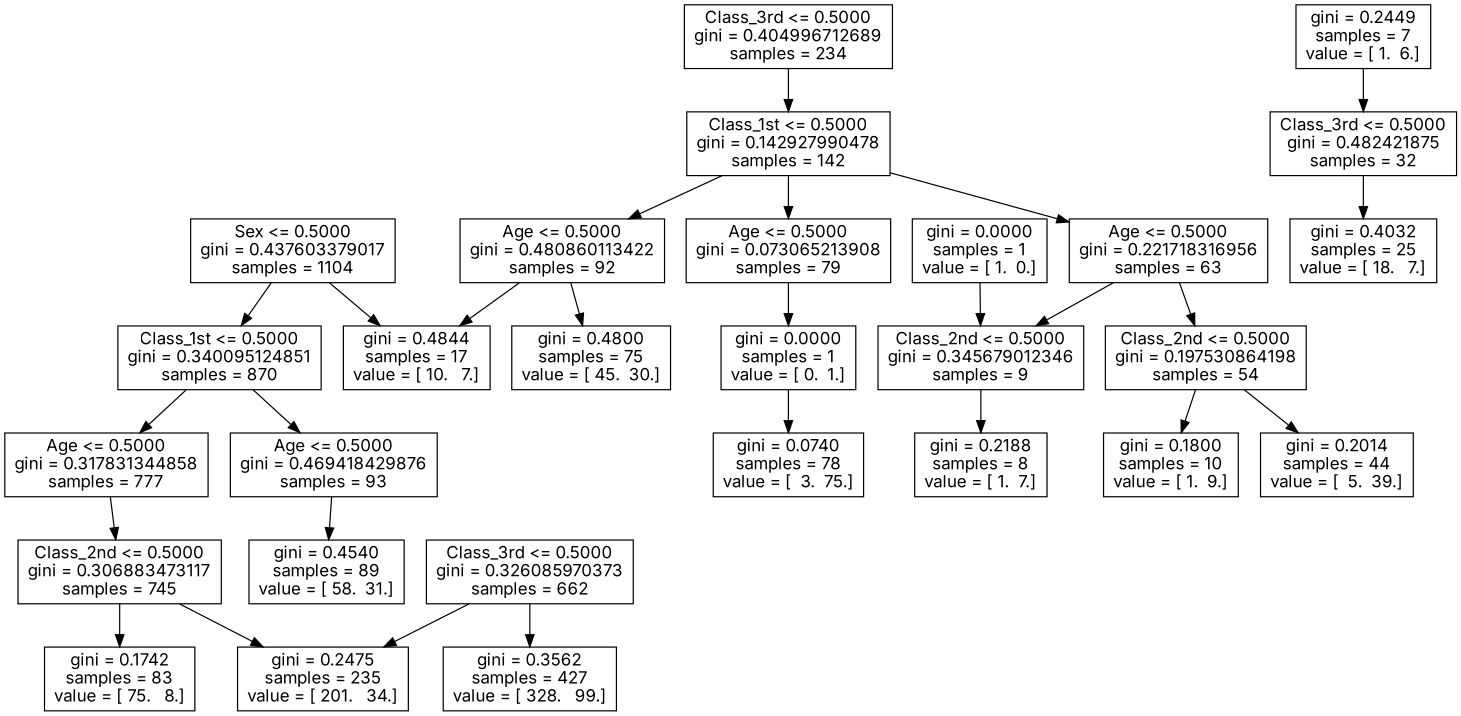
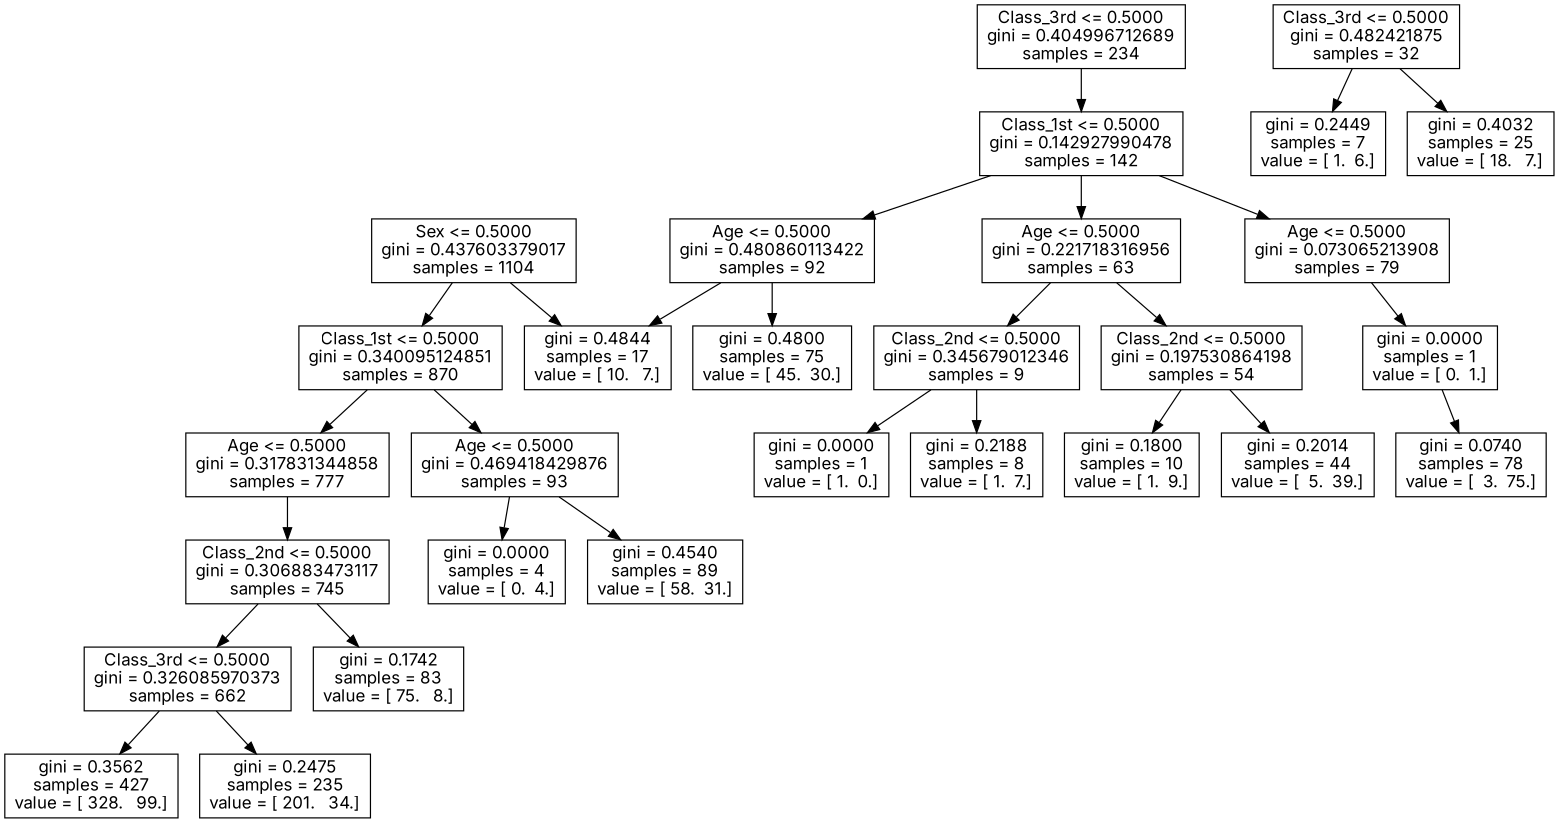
edge "gini = 0.2449 samples = 7 value = [ 1.  6.]" -> "Class_3rd <= 0.5000 gini = 0.482421875 samples = 32": reversed
edge "gini = 0.0000 samples = 1 value = [ 1.  0.]" -> "Class_2nd <= 0.5000 gini = 0.345679012346 samples = 9": reversed
node "gini = 0.0000 samples = 4 value = [ 0.  4.]": added
edge "Class_2nd <= 0.5000 gini = 0.306883473117 samples = 745" -> "gini = 0.2475 samples = 235 value = [ 201.   34.]": now "Class_2nd <= 0.5000 gini = 0.306883473117 samples = 745" -> "Class_3rd <= 0.5000 gini = 0.326085970373 samples = 662"
